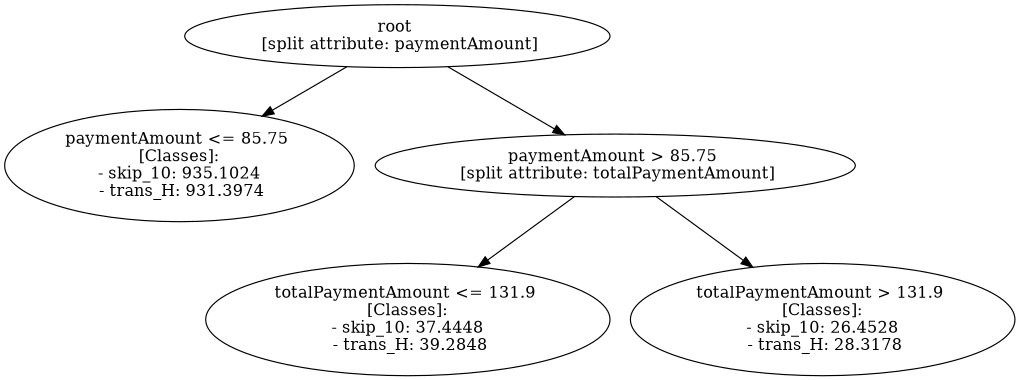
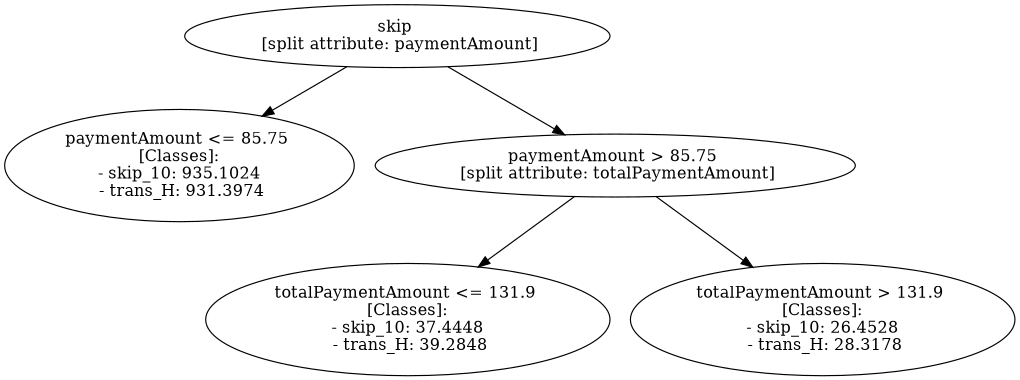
node "root [split attribute: paymentAmount]": label "root [split attribute: paymentAmount]" -> "skip [split attribute: paymentAmount]"
